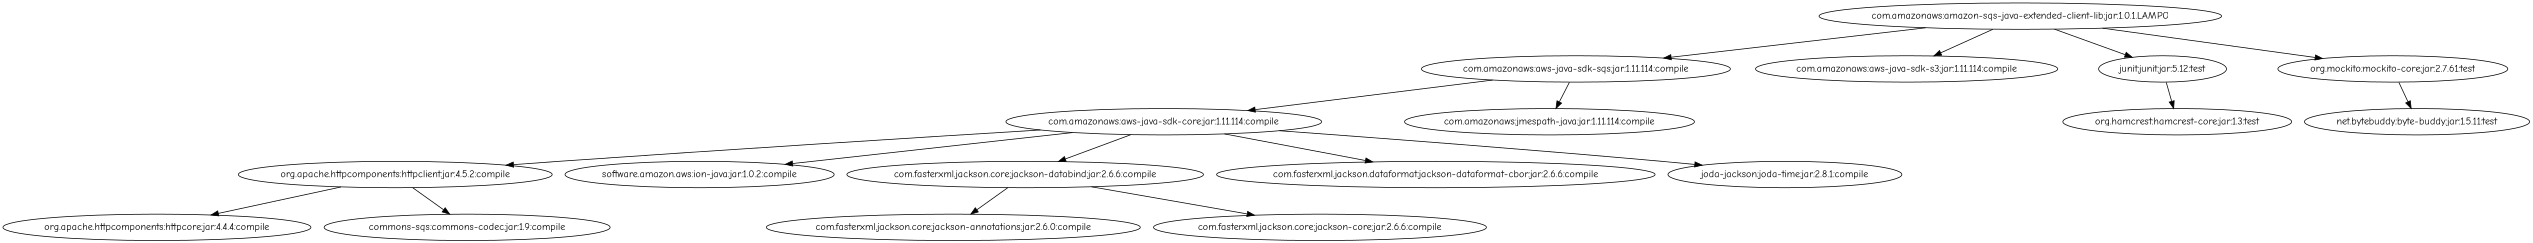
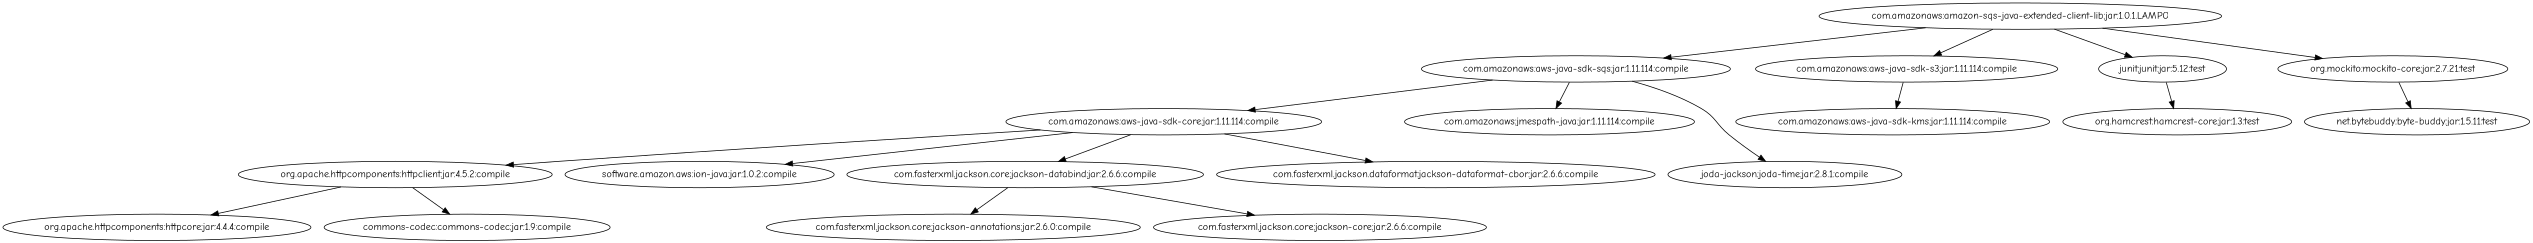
node "org.mockito:mockito-core:jar:2.7.61:test": label "org.mockito:mockito-core:jar:2.7.61:test" -> "org.mockito:mockito-core:jar:2.7.21:test"
node "com.amazonaws:aws-java-sdk-kms:jar:1.11.114:compile": added
edge "com.amazonaws:aws-java-sdk-core:jar:1.11.114:compile" -> "joda-jackson:joda-time:jar:2.8.1:compile": now "com.amazonaws:aws-java-sdk-sqs:jar:1.11.114:compile" -> "joda-jackson:joda-time:jar:2.8.1:compile"
node "commons-sqs:commons-codec:jar:1.9:compile": label "commons-sqs:commons-codec:jar:1.9:compile" -> "commons-codec:commons-codec:jar:1.9:compile"
